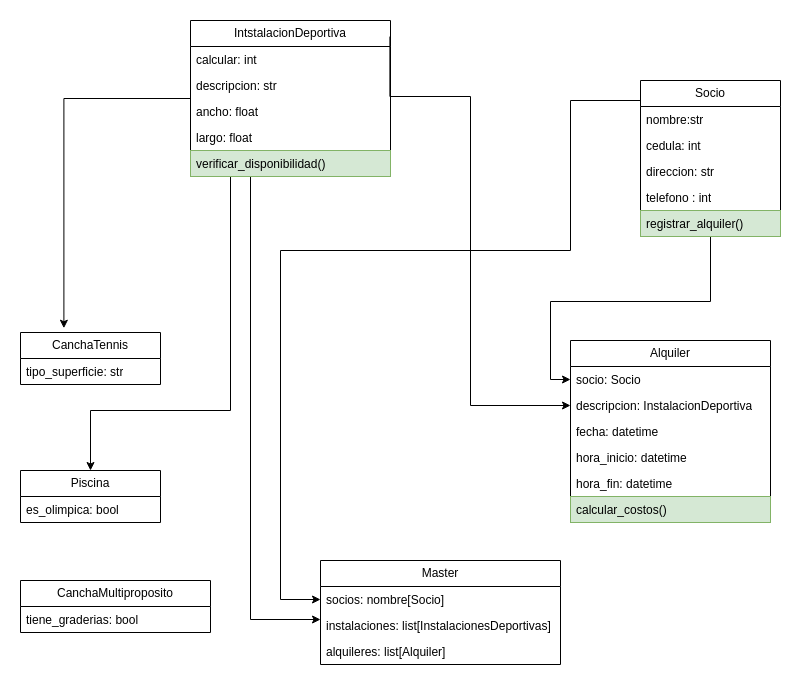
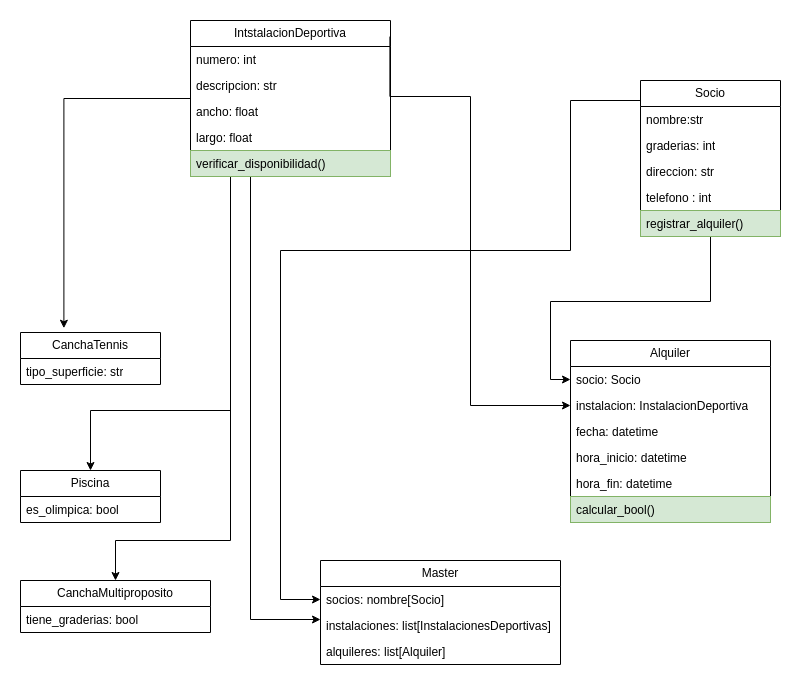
node "calcular: int": label "calcular: int" -> "numero: int"
node "cedula: int": label "cedula: int" -> "graderias: int"
node "descripcion: InstalacionDeportiva": label "descripcion: InstalacionDeportiva" -> "instalacion: InstalacionDeportiva"
node "calcular_costos()": label "calcular_costos()" -> "calcular_bool()"
edge "IntstalacionDeportiva" -> "CanchaMultiproposito": added
